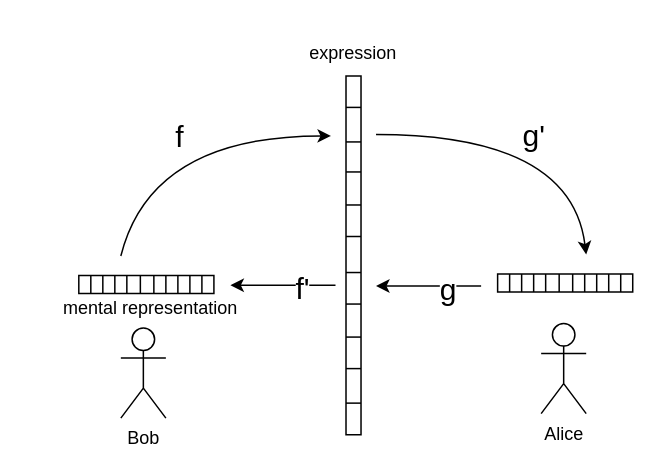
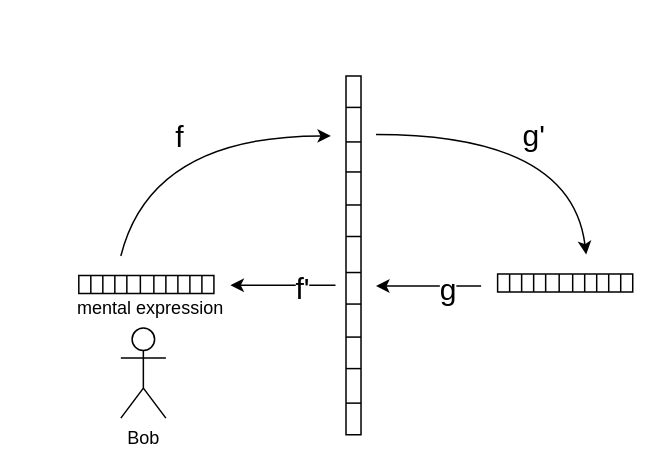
node "expression": removed
node "mental representation": label "mental representation" -> "mental expression"
node "Alice": removed
